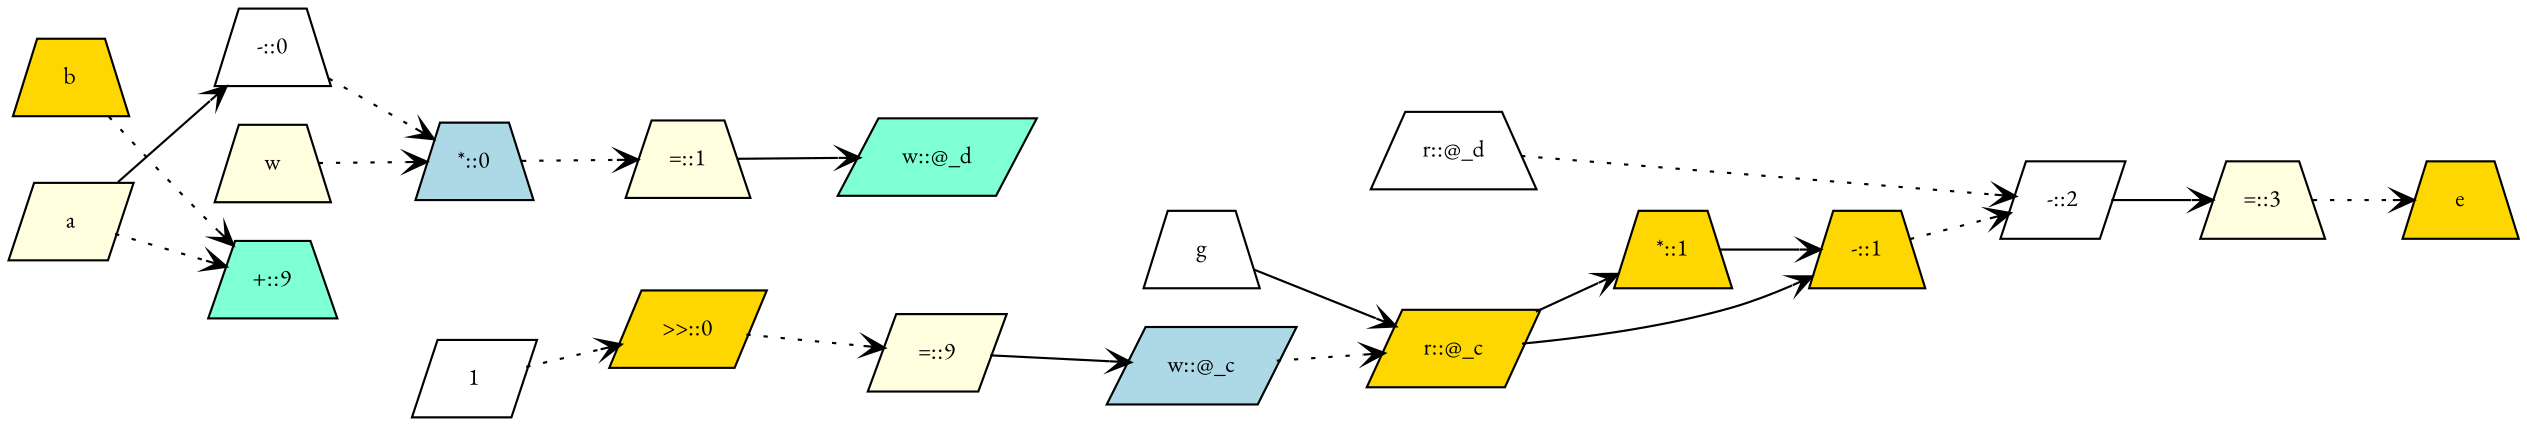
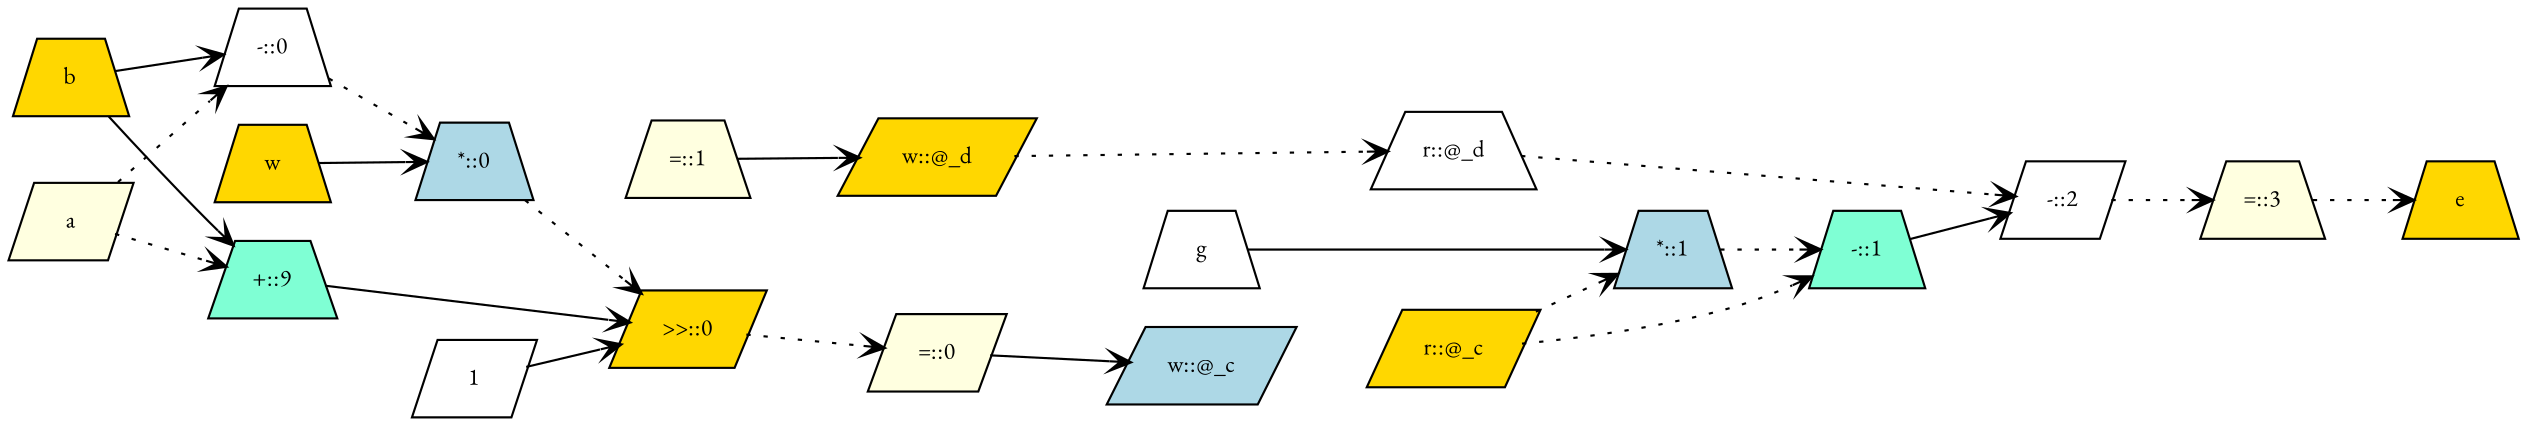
edge "b" -> "-::0": added
edge "a" -> "-::0": style solid -> dotted
edge "w::@_d" -> "r::@_d": added
node "w::@_d": fillcolor aquamarine -> gold
edge "*::0" -> "=::1": now "*::0" -> ">>::0"
edge "w" -> "*::0": style dotted -> solid
node "w": fillcolor lightyellow -> gold
edge "b" -> "+::9": style dotted -> solid
edge "-::2" -> "=::3": style solid -> dotted
edge "-::1" -> "-::2": style dotted -> solid
node "*::1": fillcolor gold -> lightblue
edge "*::1" -> "-::1": style solid -> dotted
node "-::1": fillcolor gold -> aquamarine
edge "g" -> "r::@_c": now "g" -> "*::1"
edge "r::@_c" -> "*::1": style solid -> dotted
edge "+::9" -> ">>::0": added
edge "r::@_c" -> "-::1": style solid -> dotted
node "=::9": label "=::9" -> "=::0"
edge "1" -> ">>::0": style dotted -> solid
edge "w::@_c" -> "r::@_c": removed
